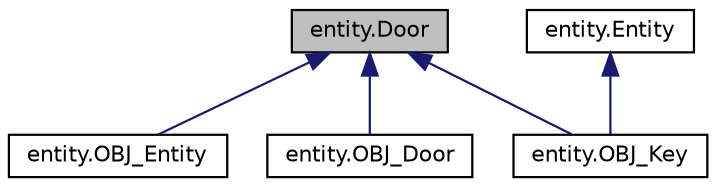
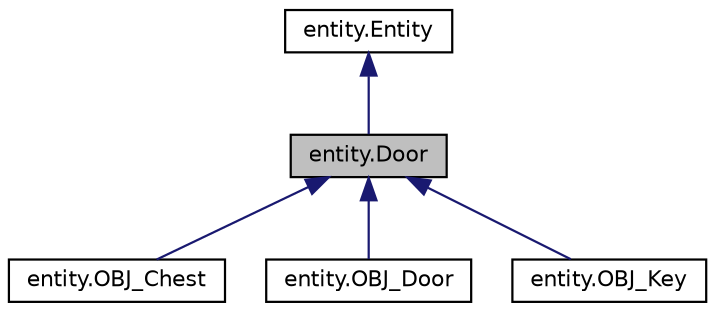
edge "entity.OBJ_Key" -> "entity.Entity": now "entity.Door" -> "entity.Entity"
node "entity.OBJ_Entity": label "entity.OBJ_Entity" -> "entity.OBJ_Chest"
